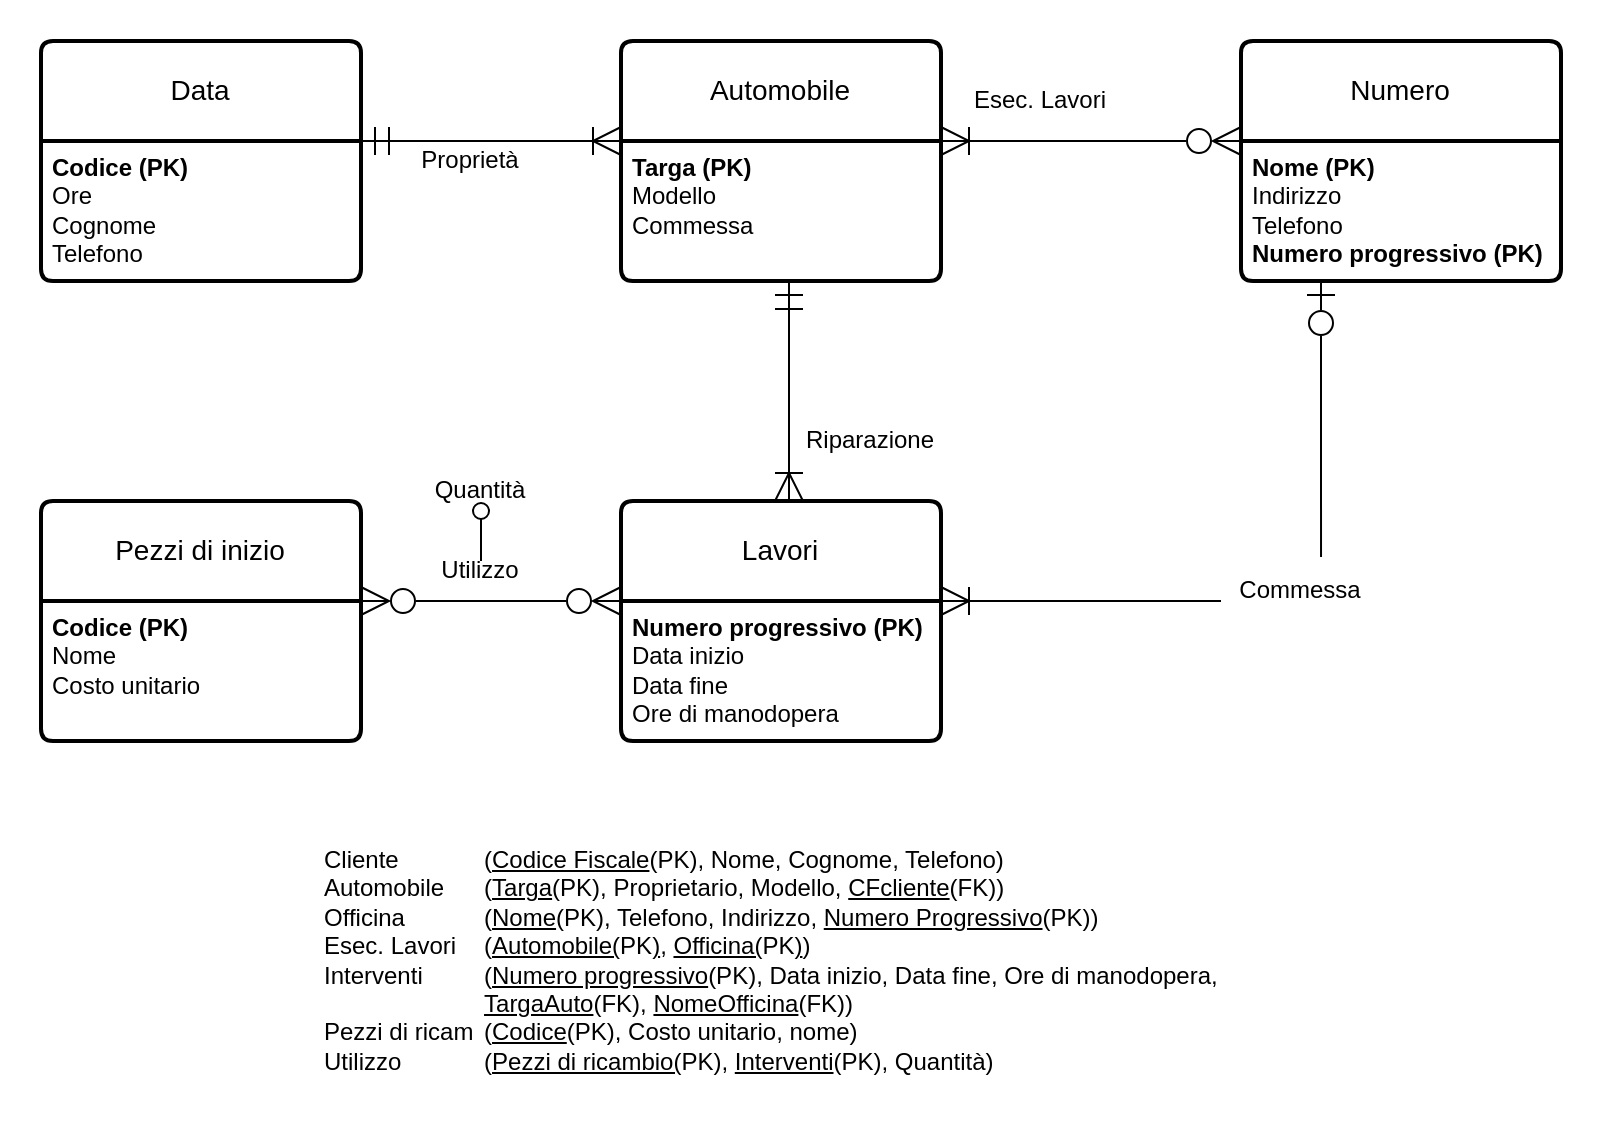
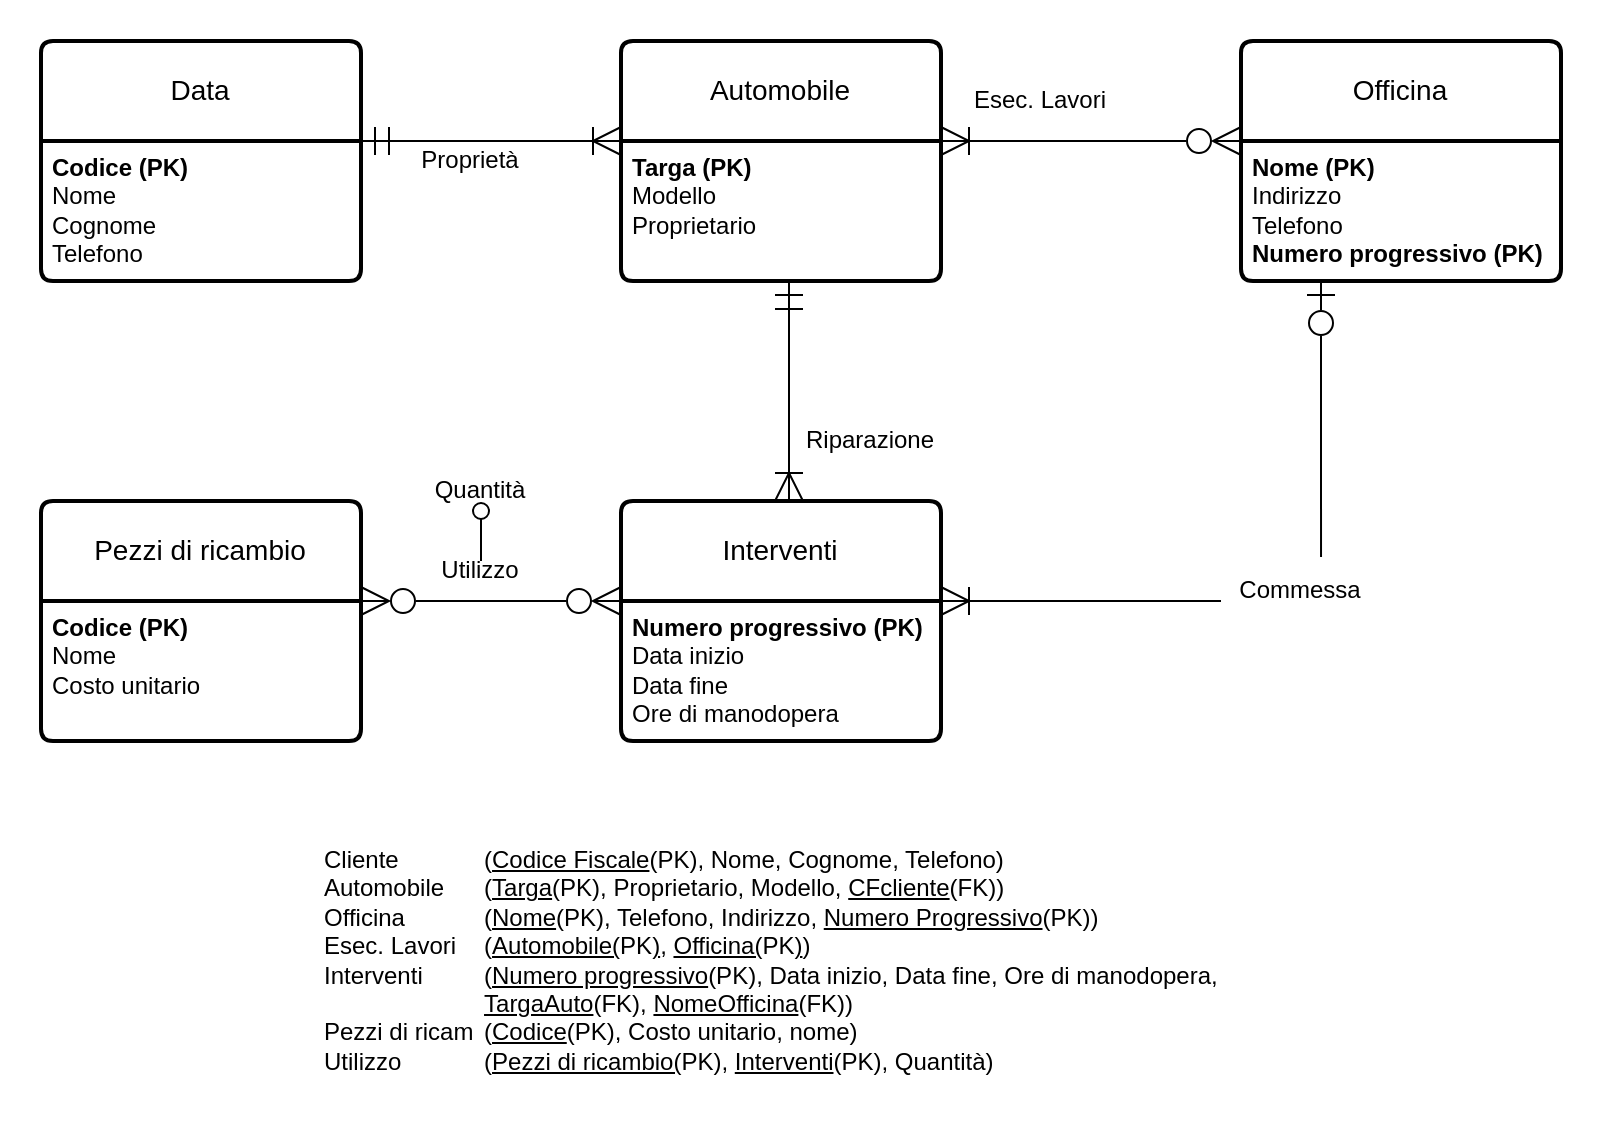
node "Numero": label "Numero" -> "Officina"
node "Targa (PK) Modello Commessa": label "Targa (PK) Modello Commessa" -> "Targa (PK) Modello Proprietario"
node "Codice (PK) Ore Cognome Telefono": label "Codice (PK) Ore Cognome Telefono" -> "Codice (PK) Nome Cognome Telefono"
node "Pezzi di inizio": label "Pezzi di inizio" -> "Pezzi di ricambio"
node "Lavori": label "Lavori" -> "Interventi"
